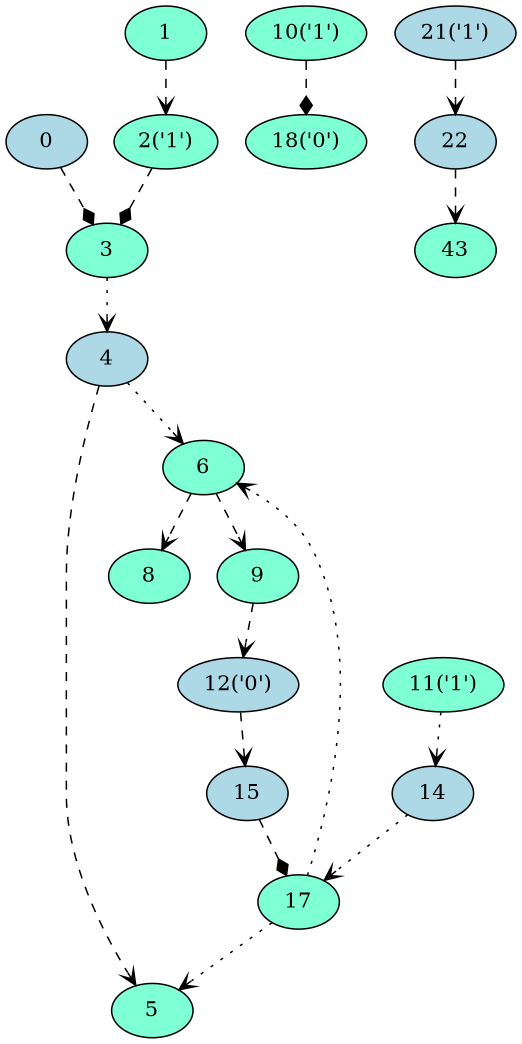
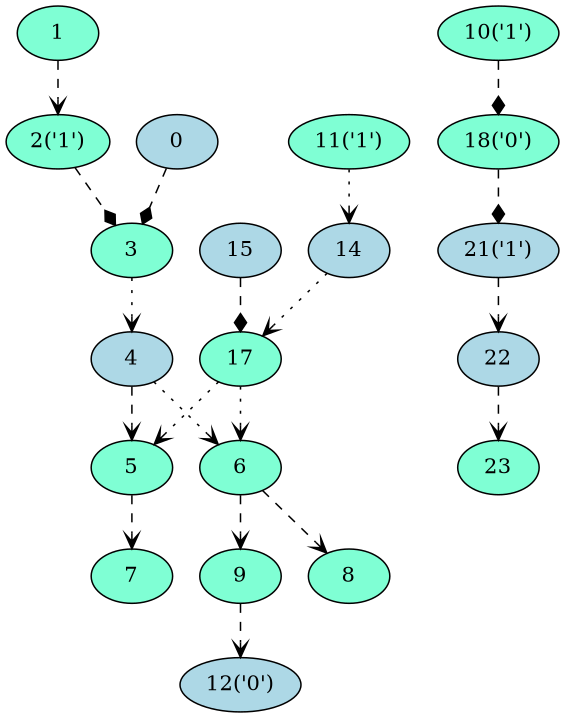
edge "18('0')" -> "21('1')": added
node "43": label "43" -> "23"
node "7": added
edge "12('0')" -> "15": removed
